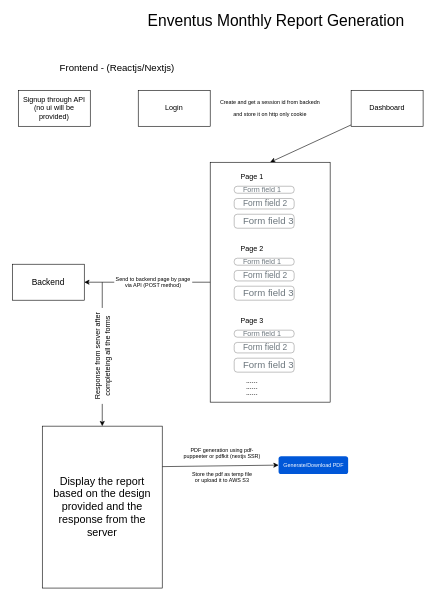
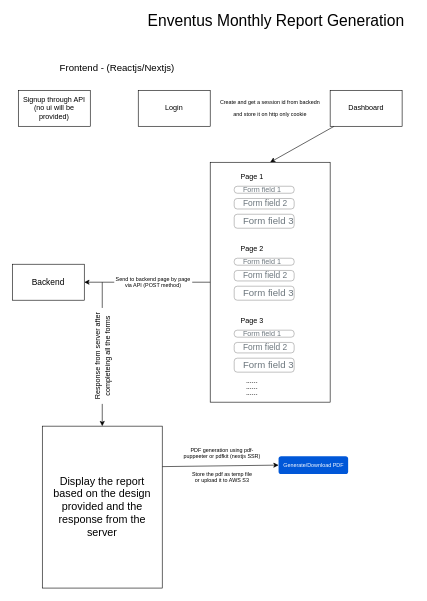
node "Dashboard": moved (387, 108) -> (366, 108)
